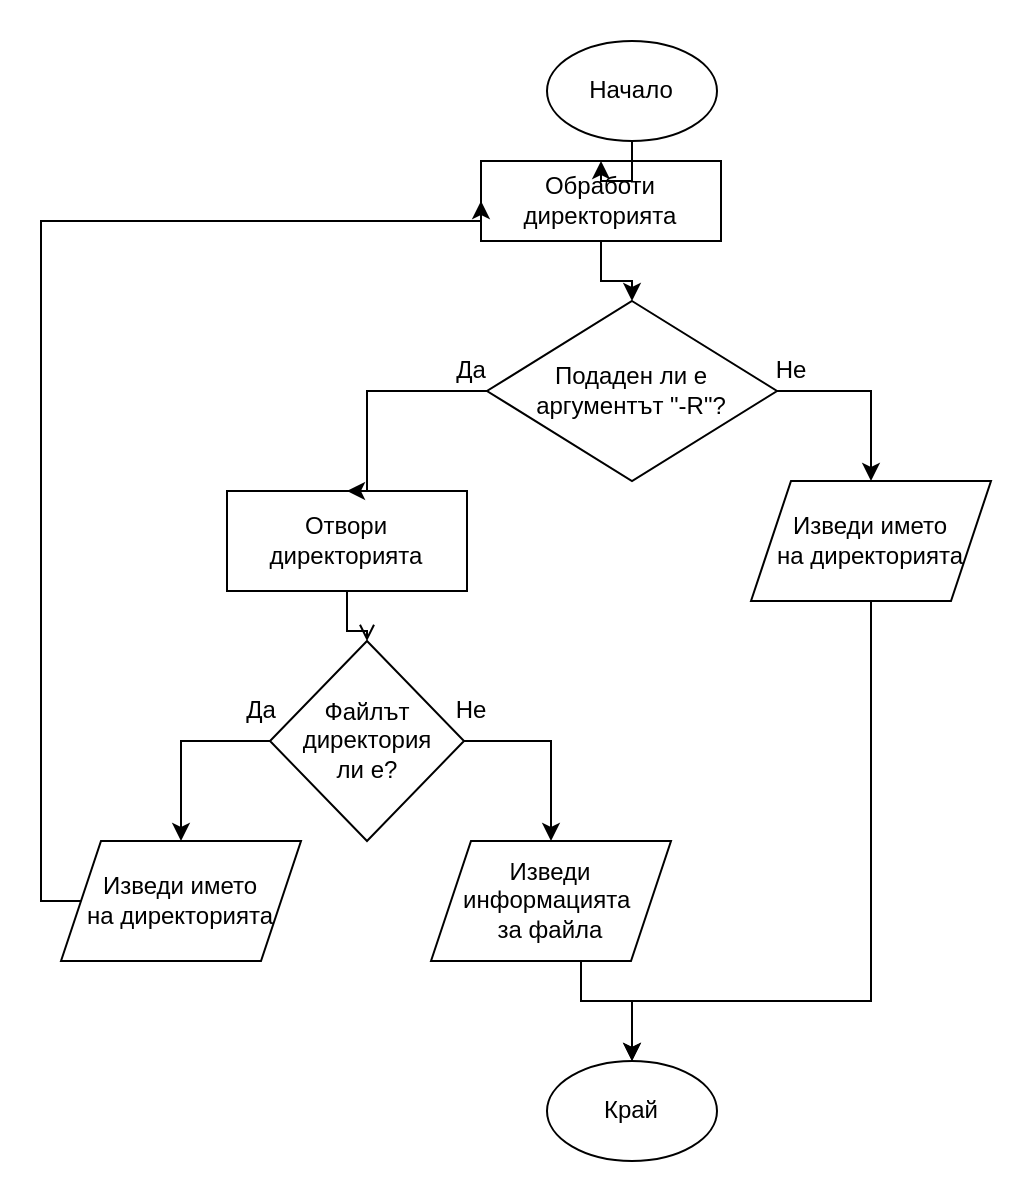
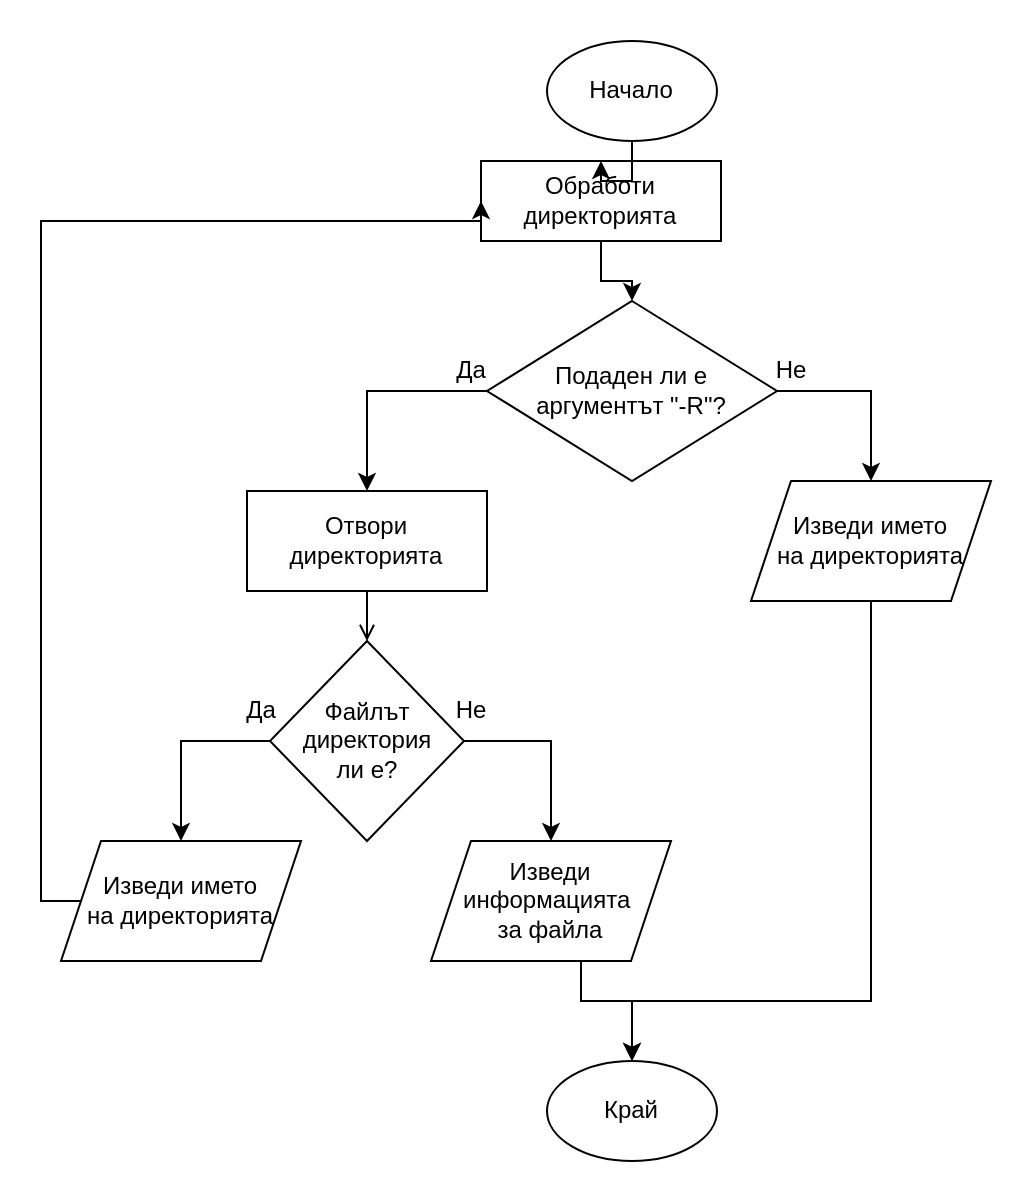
node "Отвори директорията": moved (347, 541) -> (367, 541)
